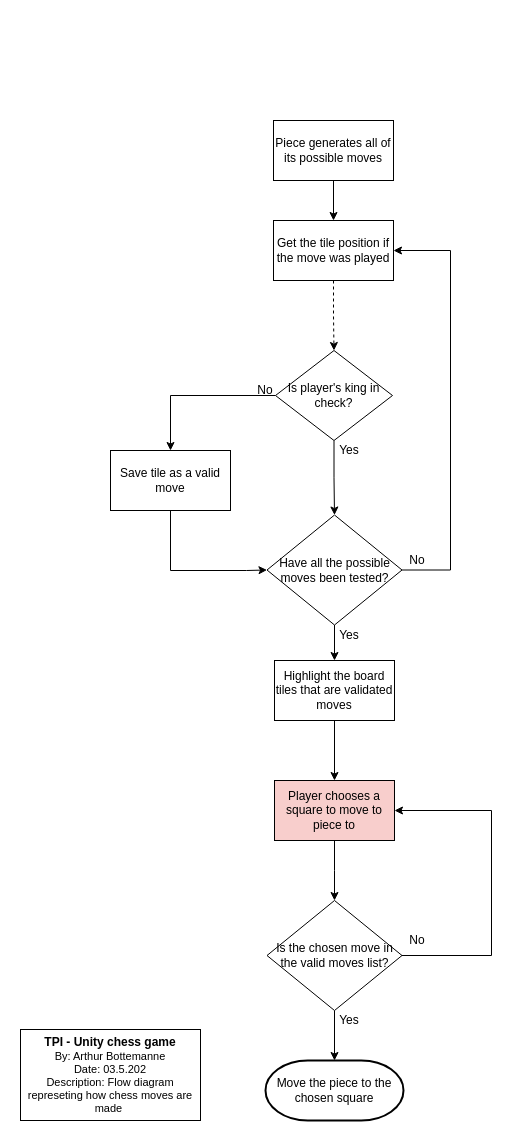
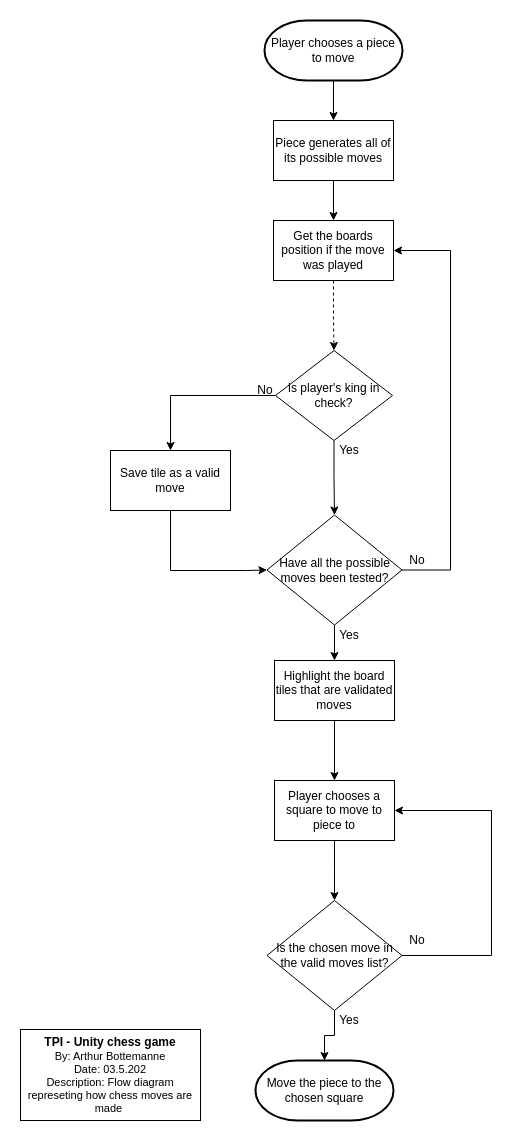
node "Player chooses a piece to move": added
edge "Player chooses a piece to move" -> "Piece generates all of its possible moves": added
node "Get the tile position if the move was played": label "Get the tile position if the move was played" -> "Get the boards position if the move was played"
node "Player chooses a square to move to piece to": fillcolor #f8cecc -> #ffffff
node "Move the piece to the chosen square": moved (335, 1091) -> (325, 1091)
